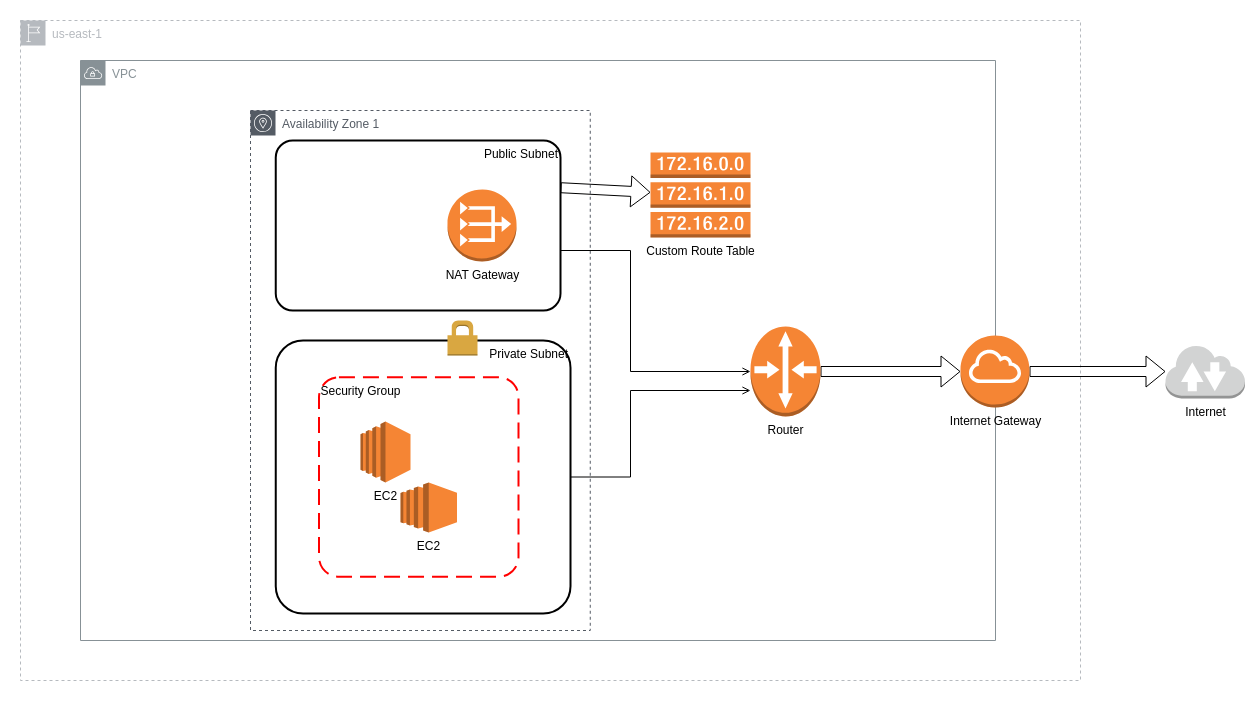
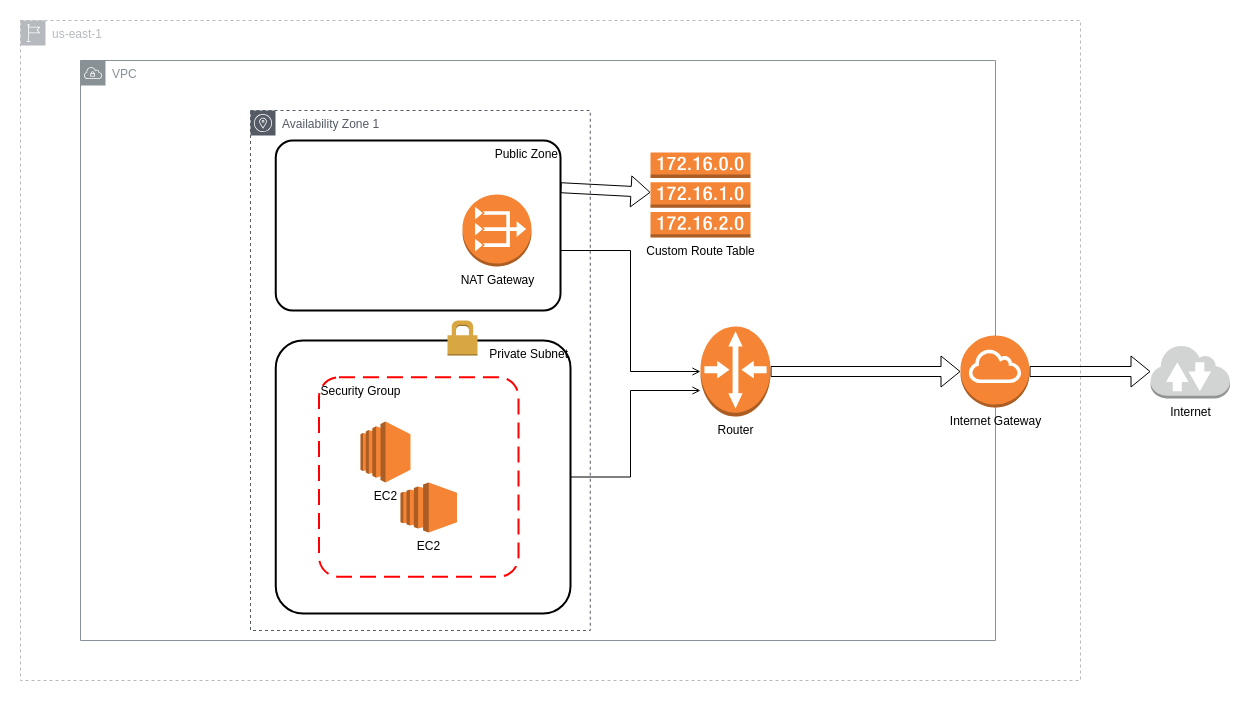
node "Public Subnet": label "Public Subnet" -> "Public Zone"
node "NAT Gateway": moved (482, 226) -> (497, 231)
node "Router": moved (786, 372) -> (736, 372)
node "Internet": moved (1205, 372) -> (1190, 372)
